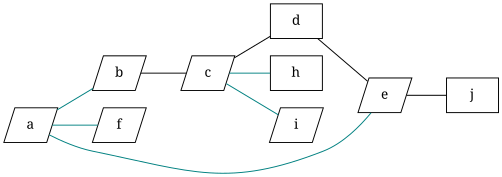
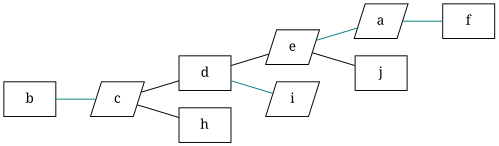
node "b": shape parallelogram -> box
edge "b" -- "c": color black -> teal
edge "c" -- "h": color teal -> black
edge "b" -- "a": removed
edge "c" -- "i": now "d" -- "i"
node "f": shape parallelogram -> box
